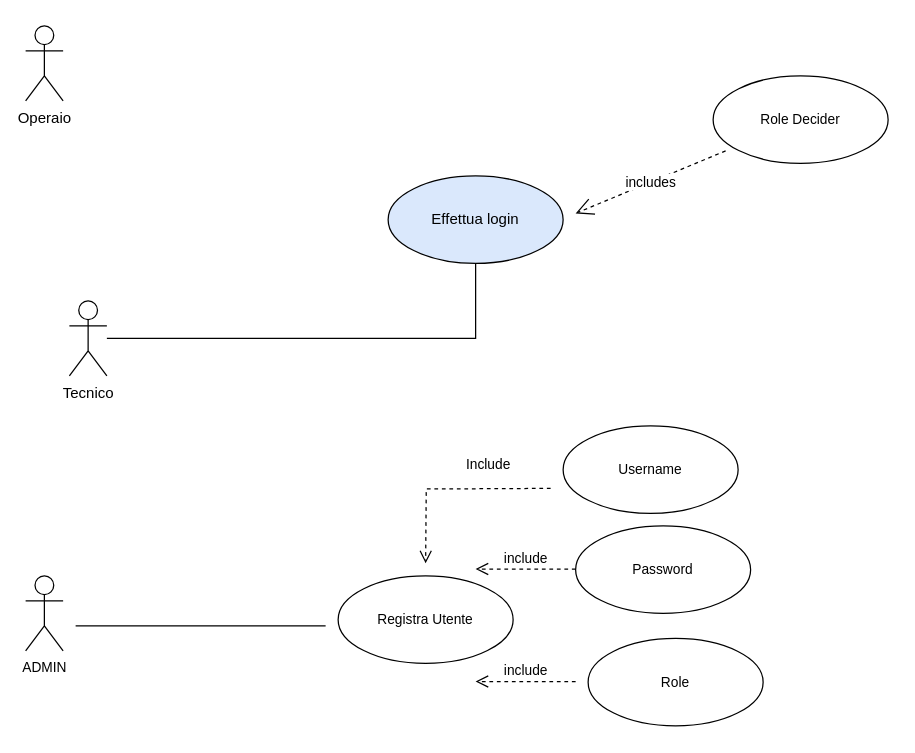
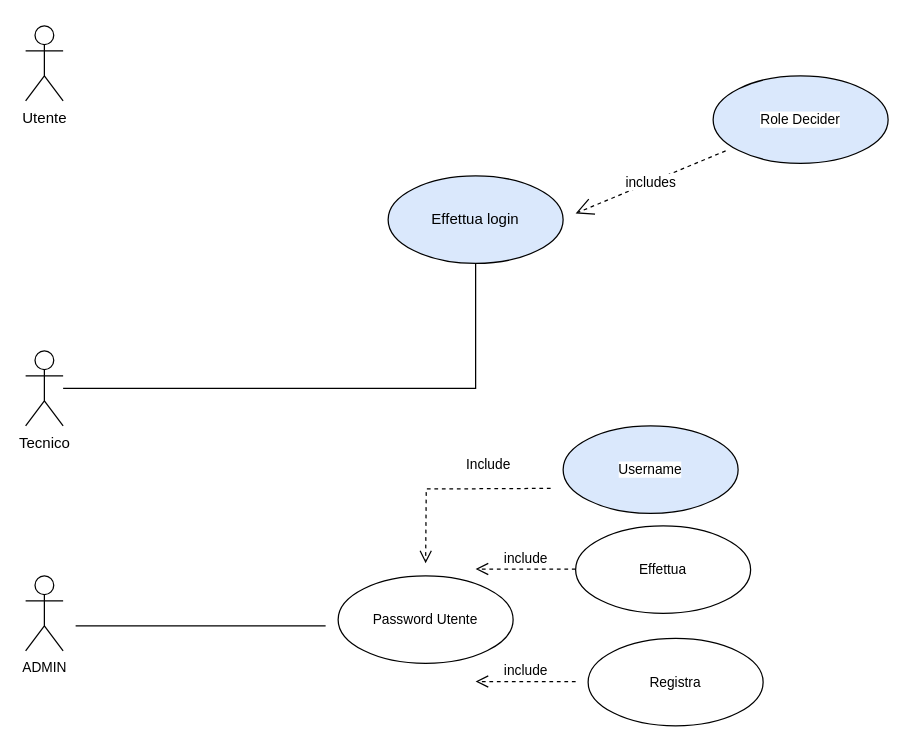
node "Operaio": label "Operaio" -> "Utente"
node "Role Decider": fillcolor #ffffff -> #dae8fc
node "Tecnico": moved (88, 338) -> (44, 388)
node "Username": fillcolor #ffffff -> #dae8fc
node "Password": label "Password" -> "Effettua"
node "Registra Utente": label "Registra Utente" -> "Password Utente"
node "Role": label "Role" -> "Registra"
